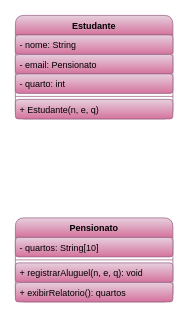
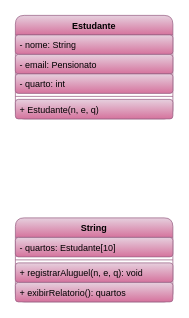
node "Pensionato": label "Pensionato" -> "String"
node "- quartos: String[10]": label "- quartos: String[10]" -> "- quartos: Estudante[10]"
